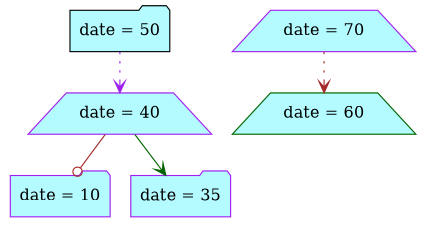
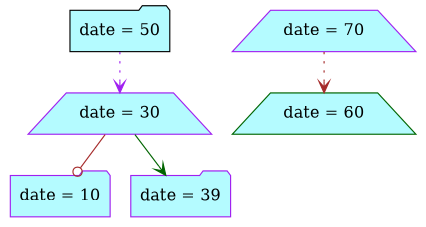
node "date = 40": label "date = 40" -> "date = 30"
node "date = 35": label "date = 35" -> "date = 39"
